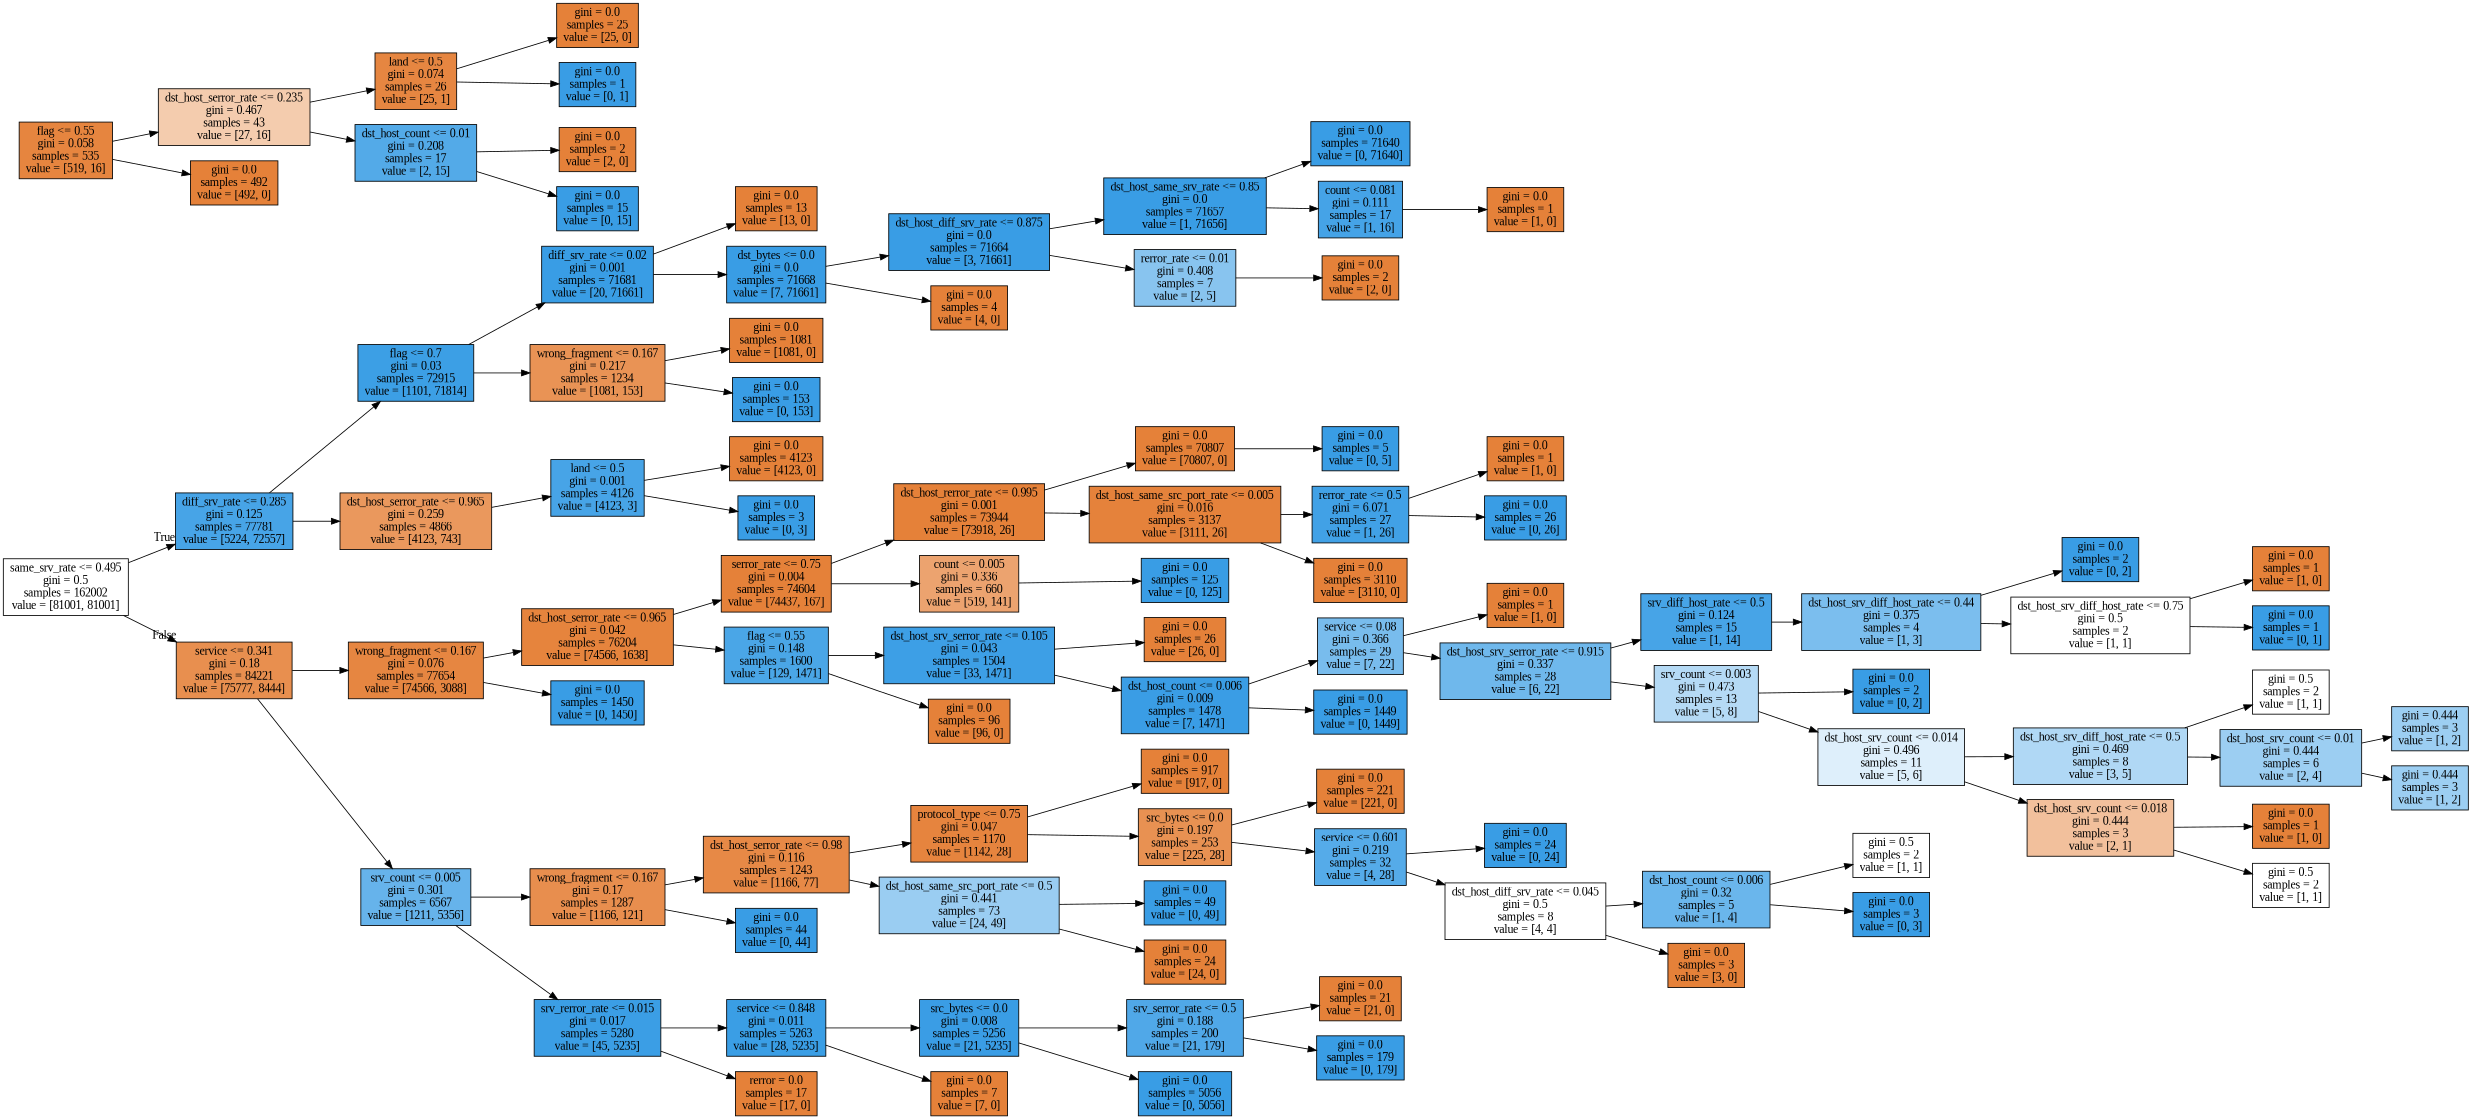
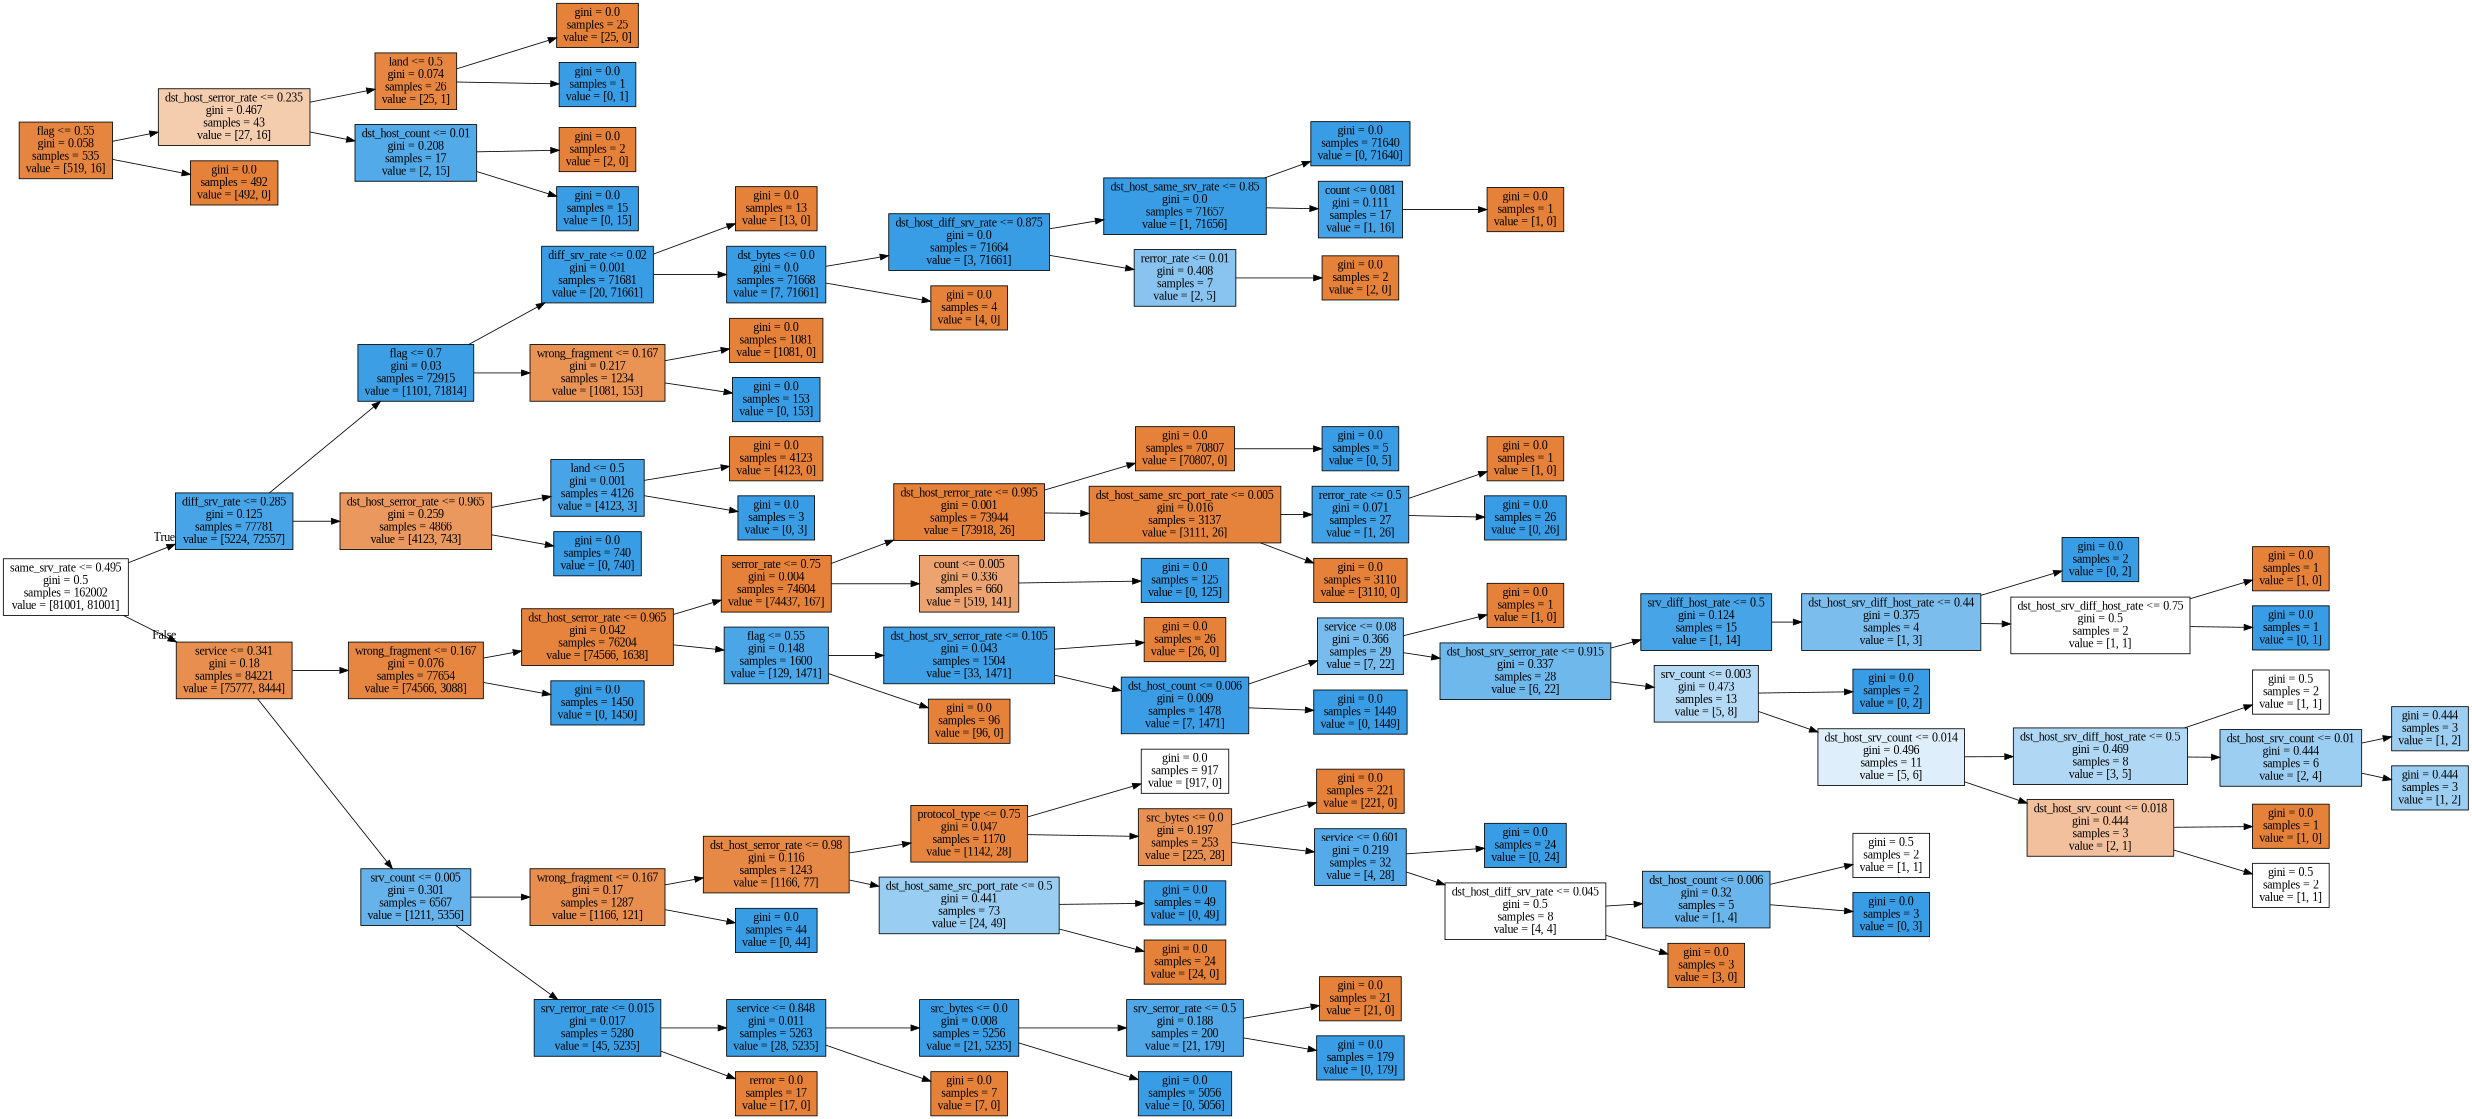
node "rerror_rate <= 0.5 gini = 6.071 samples = 27 value = [1, 26]": label "rerror_rate <= 0.5 gini = 6.071 samples = 27 value = [1, 26]" -> "rerror_rate <= 0.5 gini = 0.071 samples = 27 value = [1, 26]"
node "gini = 0.0 samples = 740 value = [0, 740]": added
node "gini = 0.0 samples = 917 value = [917, 0]": fillcolor #e58139 -> #ffffff
